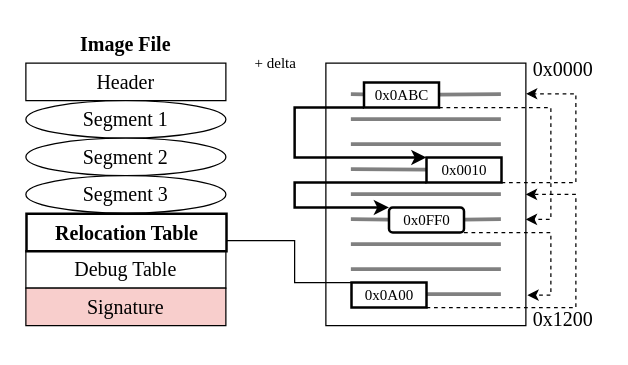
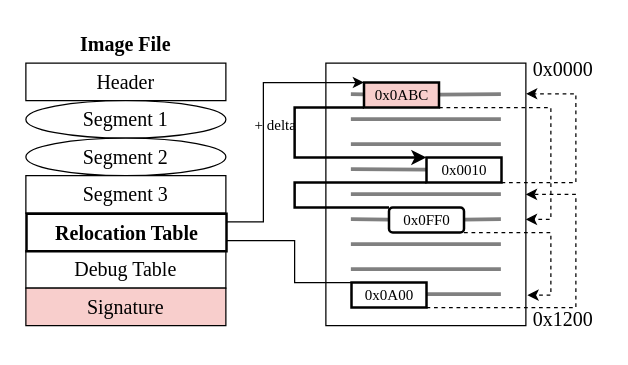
node "+ delta": moved (276, 63) -> (276, 126)
node "0x0ABC": fillcolor #ffffff -> #f8cecc
edge "Relocation Table" -> "0x0ABC": added
node "Segment 3": shape ellipse -> rectangle
edge "0x0010" -> "0x0FF0": arrowhead classic -> none
